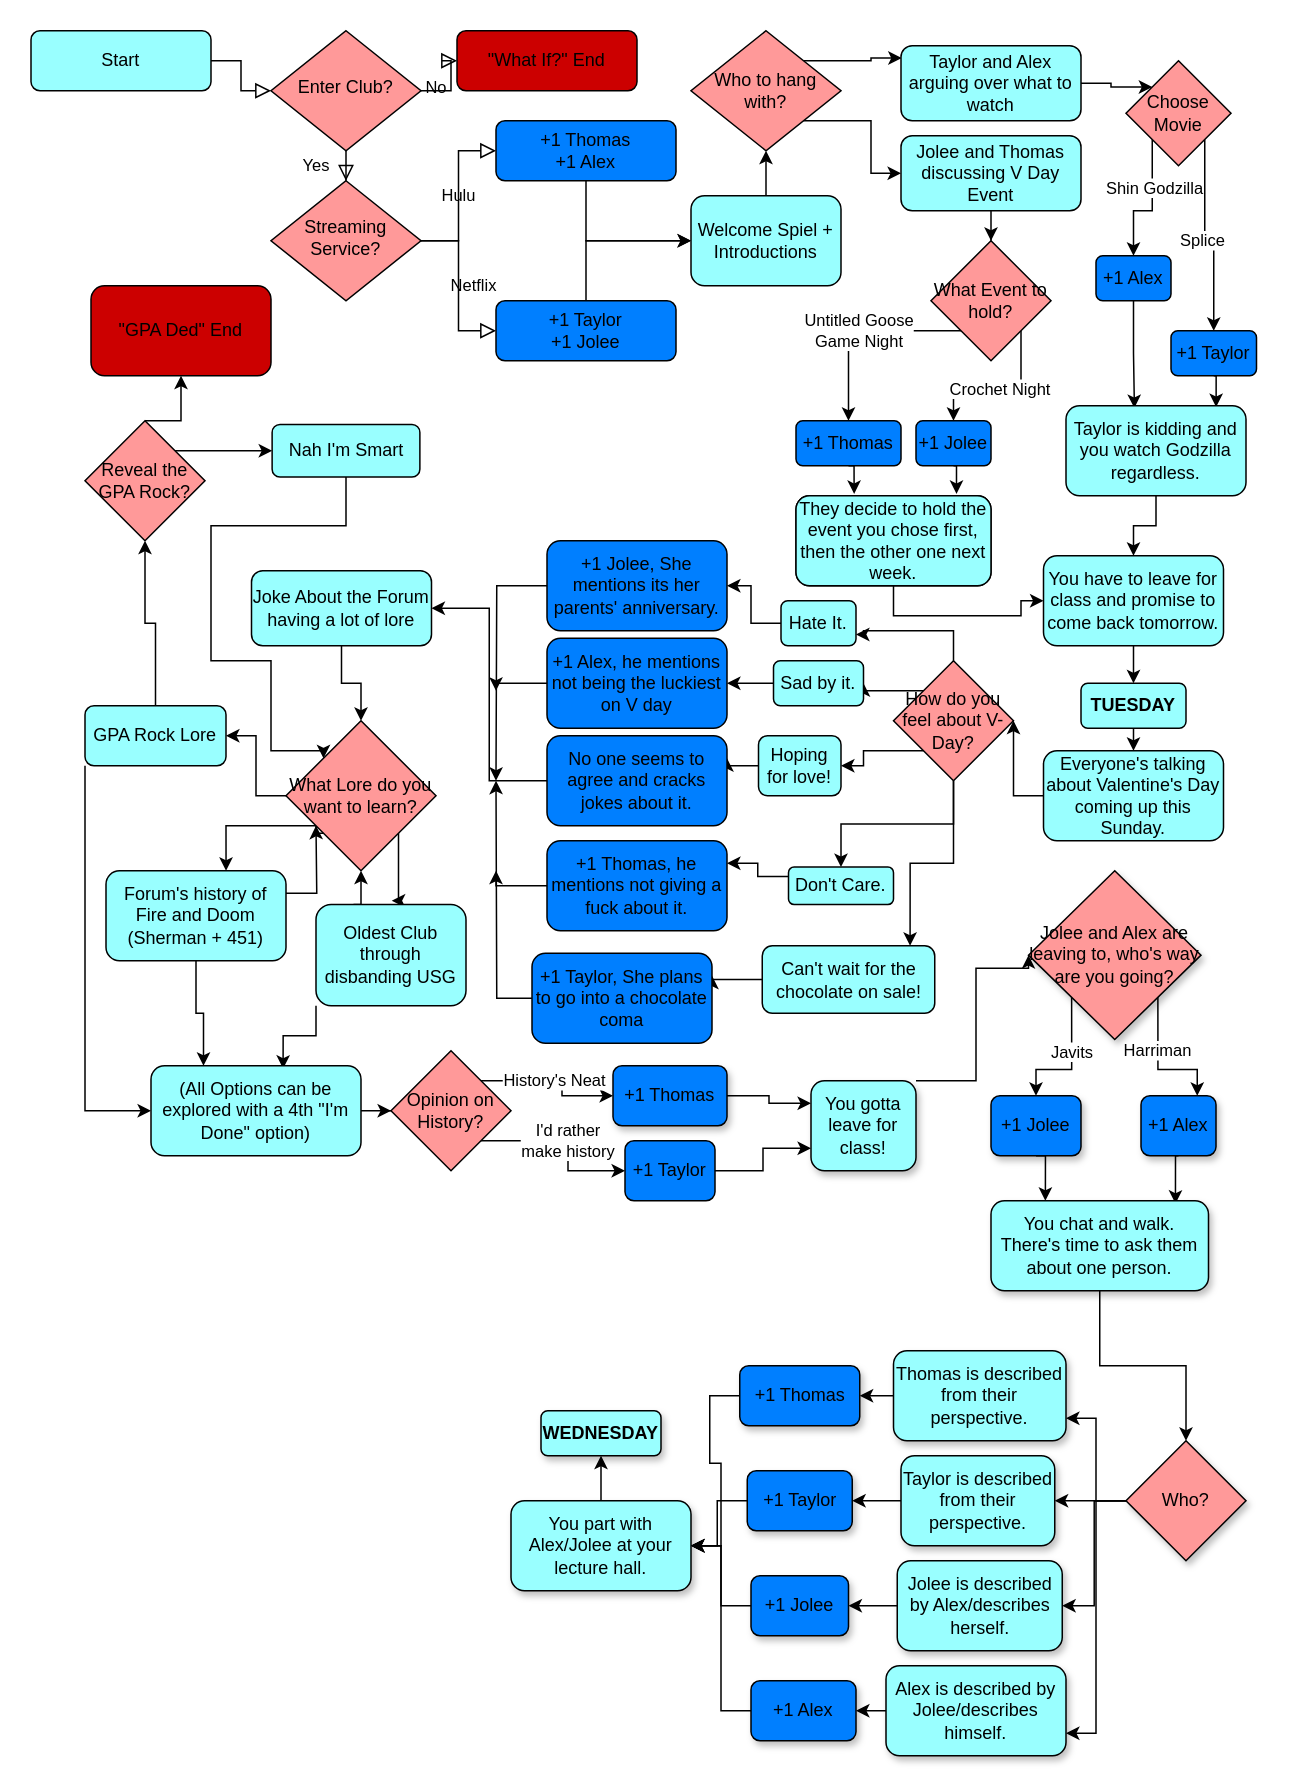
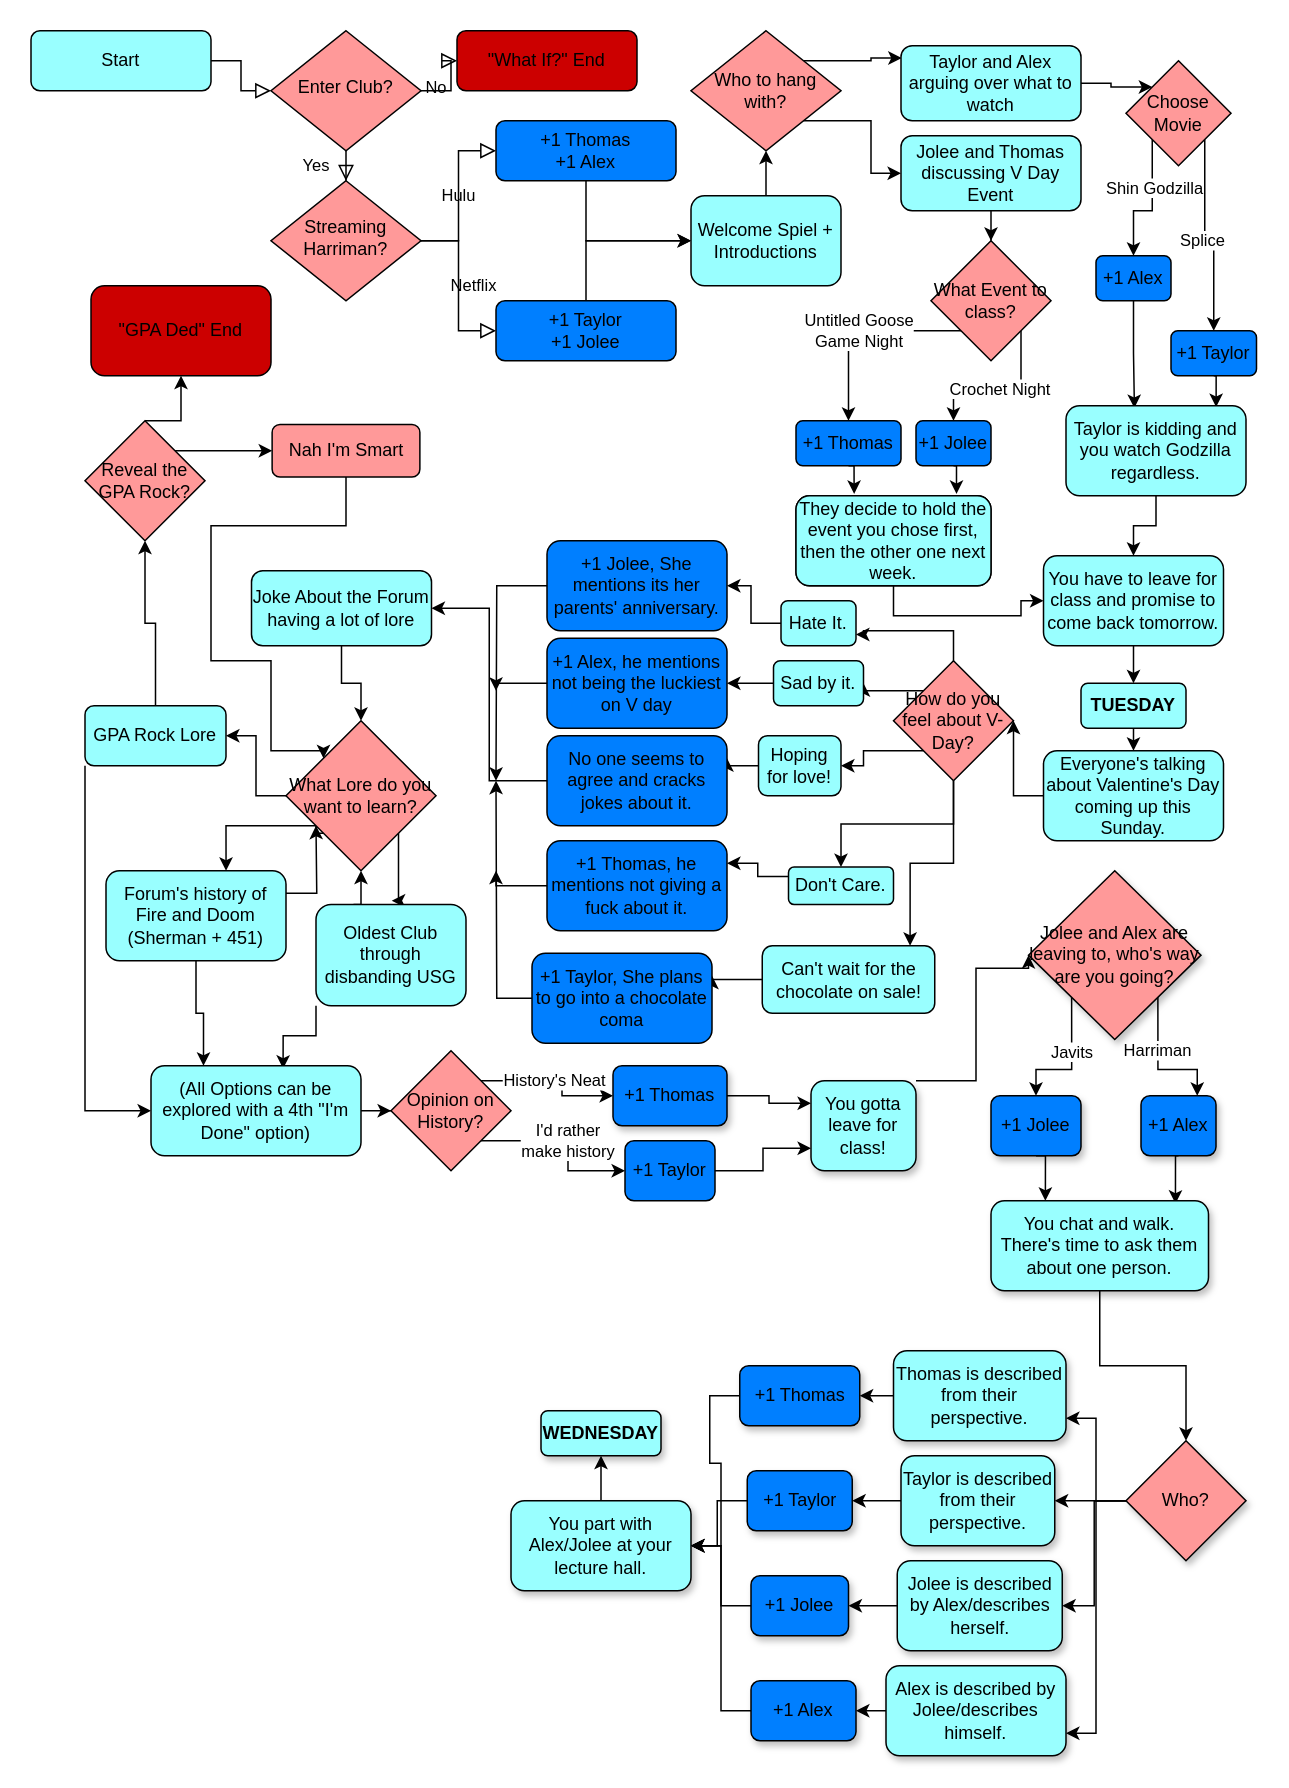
node "Streaming Service?": label "Streaming Service?" -> "Streaming Harriman?"
node "What Event to hold?": label "What Event to hold?" -> "What Event to class?"
node "Nah I'm Smart": fillcolor #99ffff -> #ff9999
